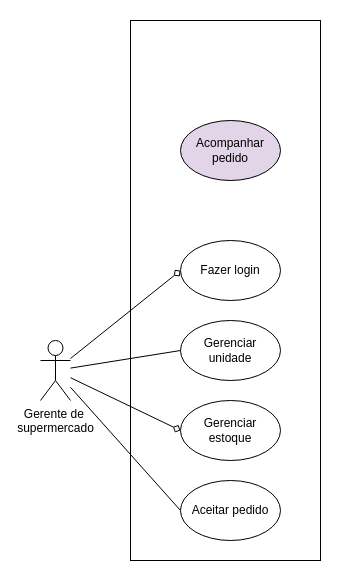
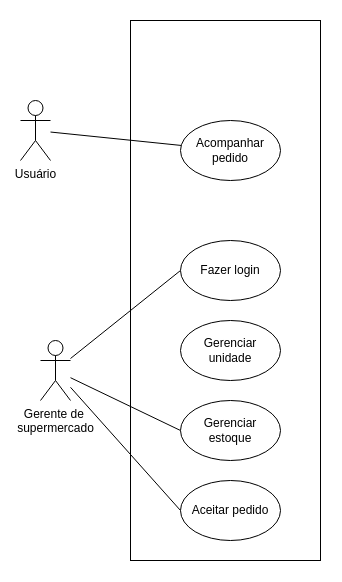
node "Usuário": added
edge "Usuário" -- "Acompanhar pedido": added
node "Acompanhar pedido": fillcolor #e1d5e7 -> #ffffff
edge "Gerente de supermercado" -> "Fazer login": arrowhead diamond -> none
edge "Gerenciar unidade" -- "Gerente de supermercado": removed
edge "Gerente de supermercado" -> "Gerenciar estoque": arrowhead diamond -> none
